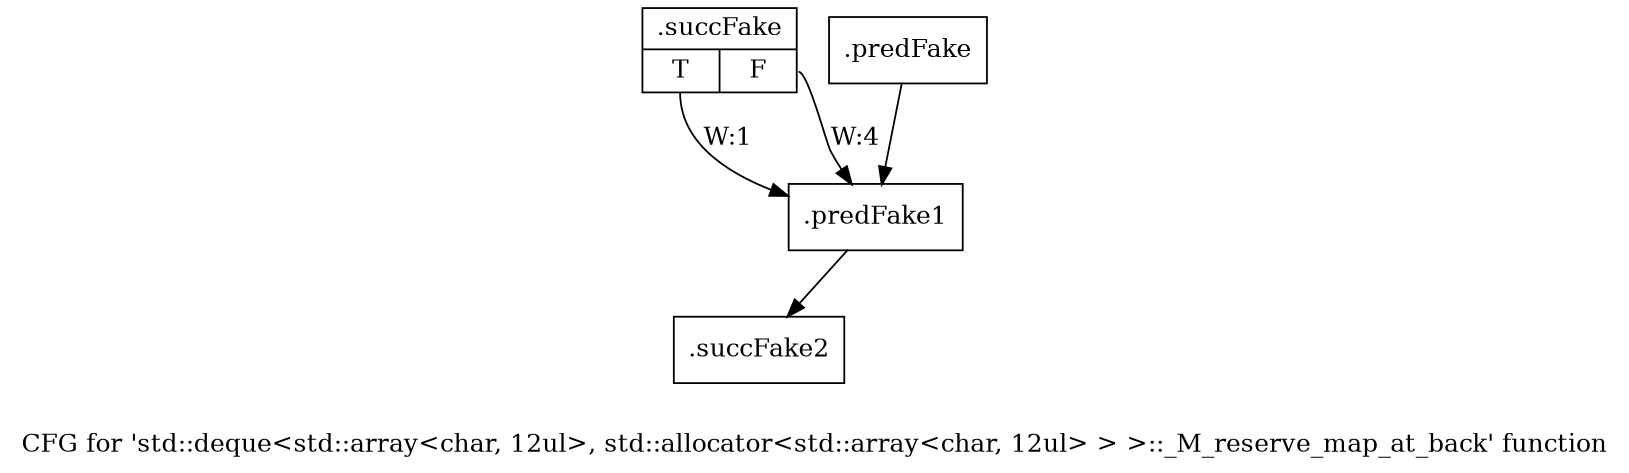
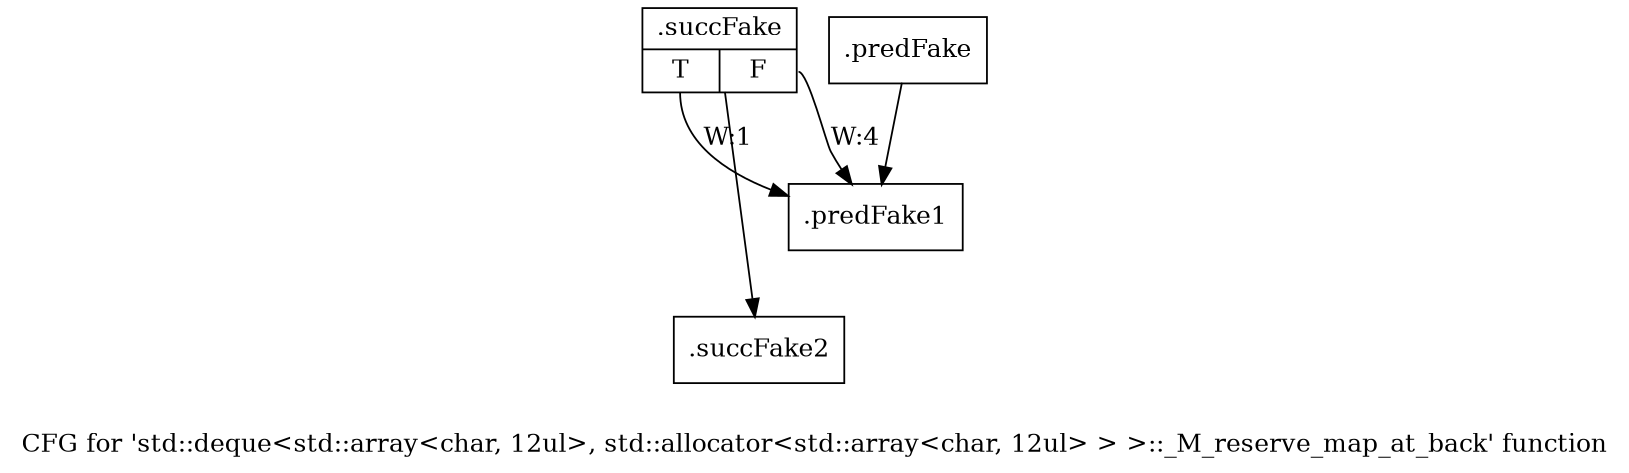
edge ".predFake1" -> ".succFake2": now ".succFake" -> ".succFake2"
